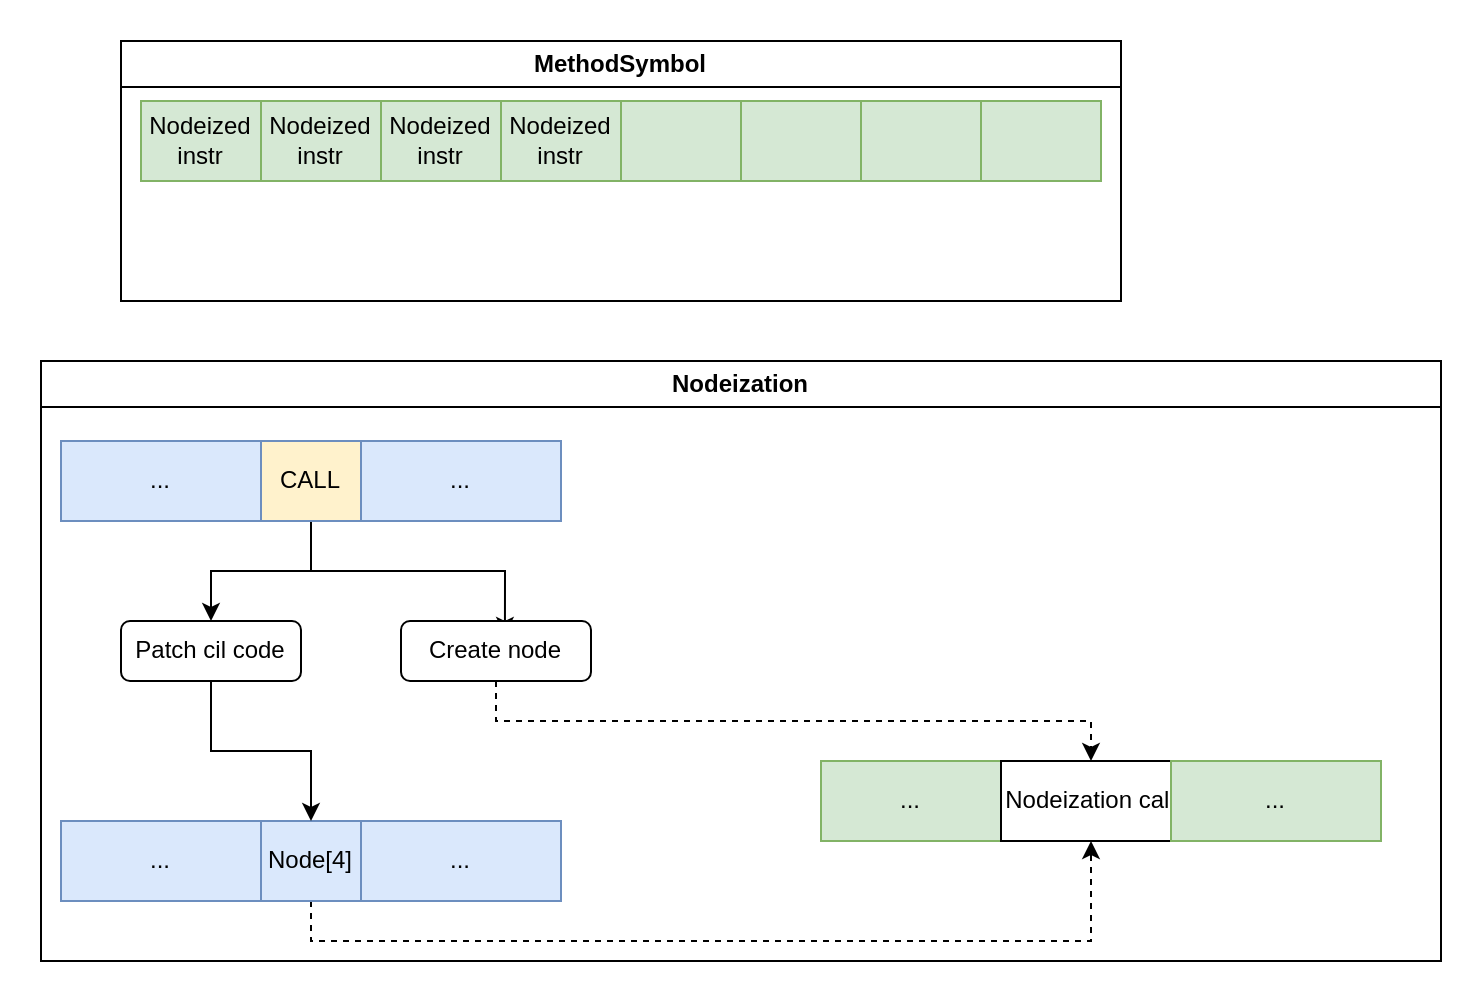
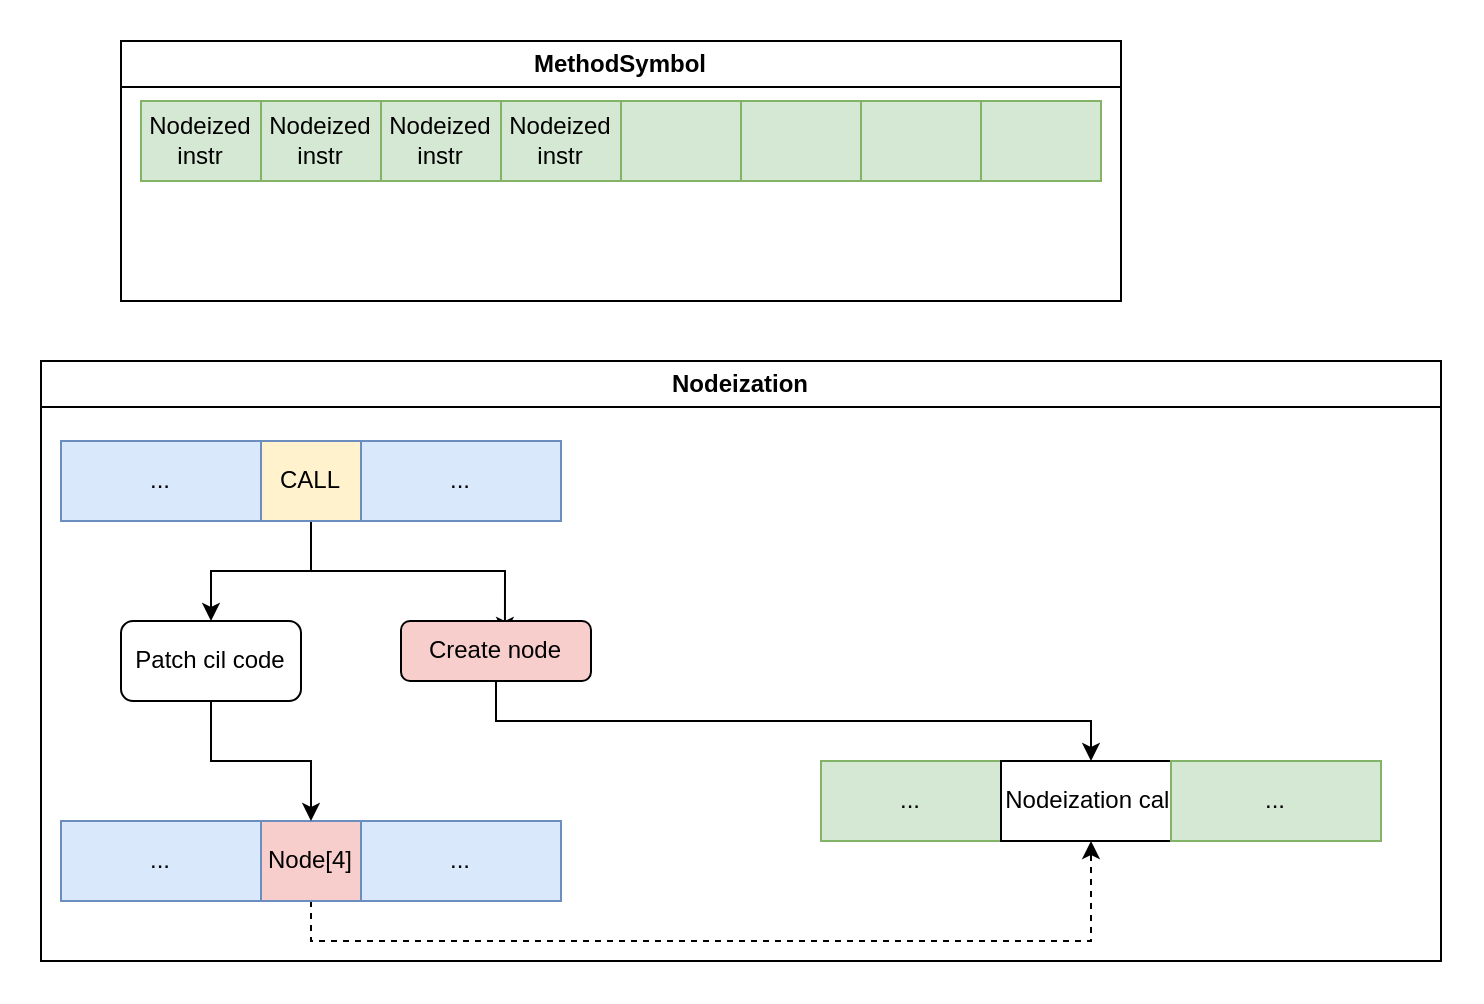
node "Patch cil code": size 180x60 -> 180x80
node "Create node": fillcolor #ffffff -> #f8cecc
edge "Create node" -> "Nodeization call": style dashed -> solid
node "Node[4]": fillcolor #dae8fc -> #f8cecc
